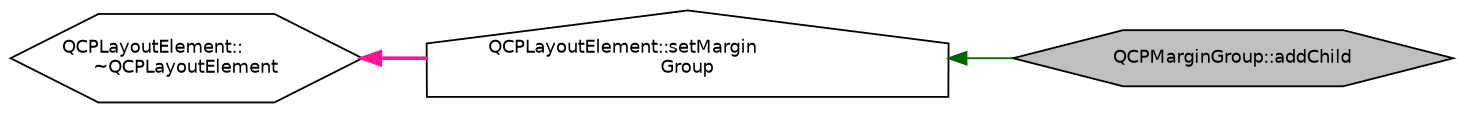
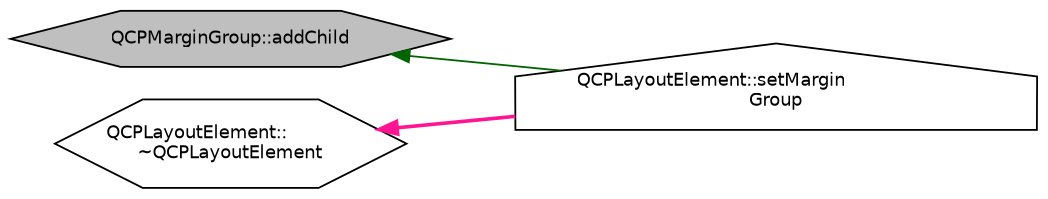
edge "QCPMarginGroup::addChild" -> "QCPLayoutElement::setMargin Group": reversed
